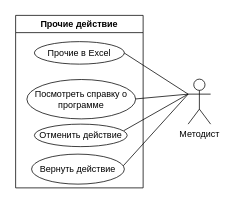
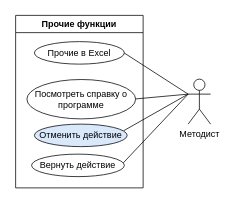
node "Прочие действие": label "Прочие действие" -> "Прочие функции"
node "Отменить действие": fillcolor #ffffff -> #dae8fc
node "Вернуть действие": size 93x30 -> 93x23
